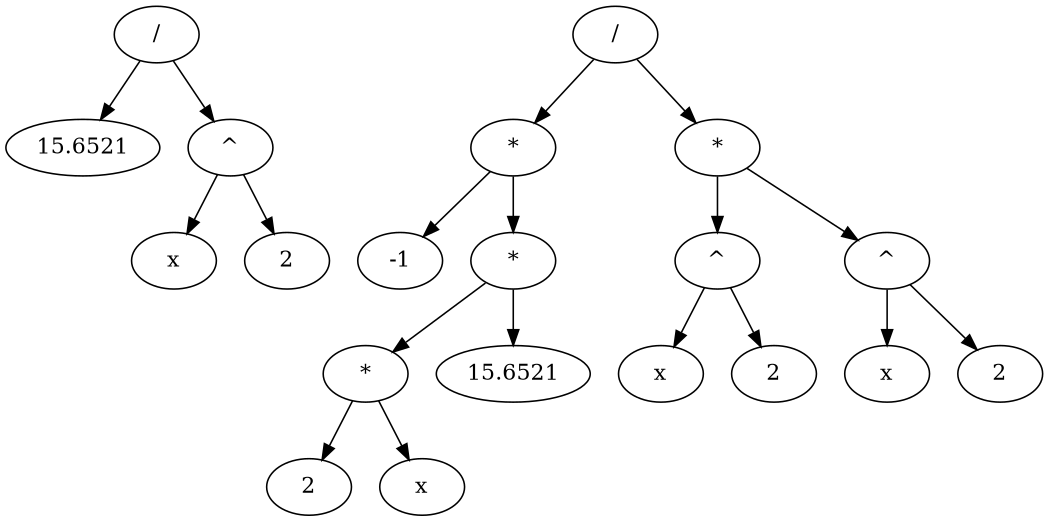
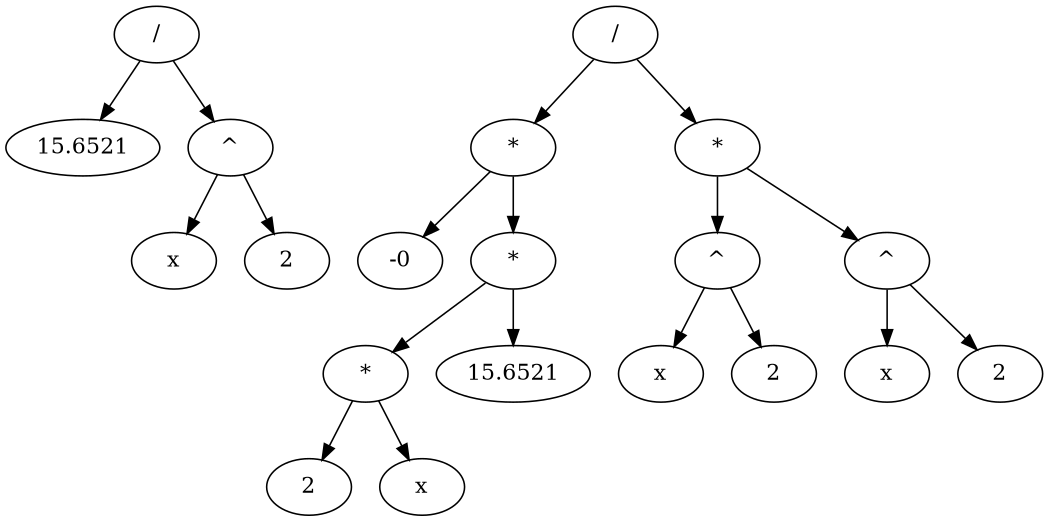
node "-1": label "-1" -> "-0"
